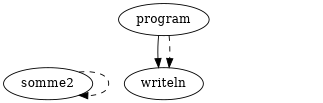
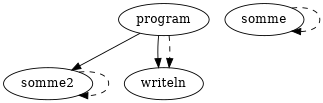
node "somme": added
edge "program" -> "somme2": added
